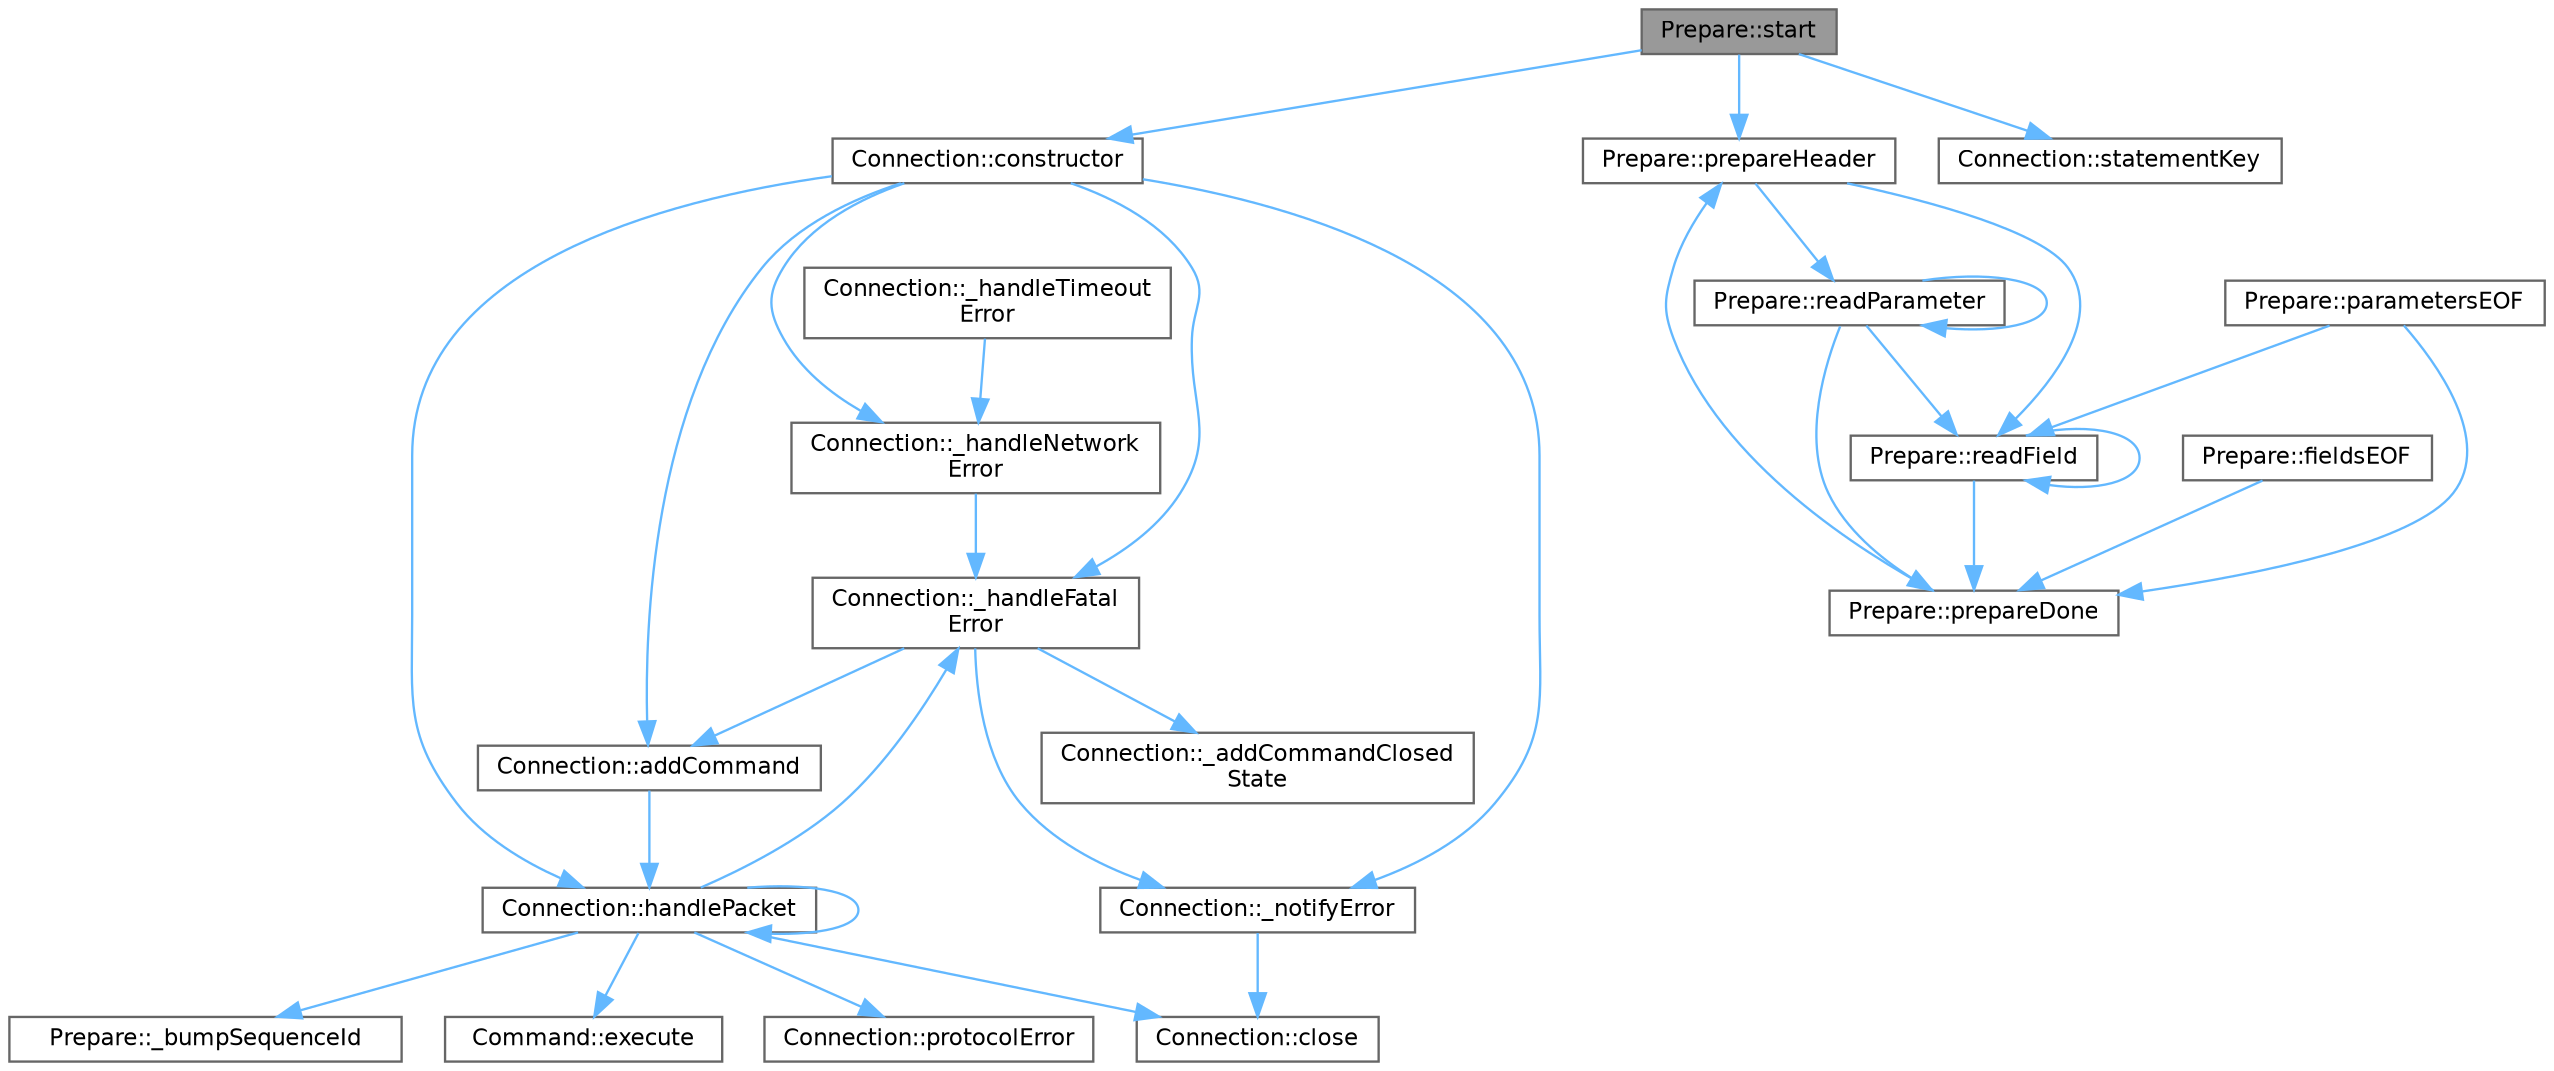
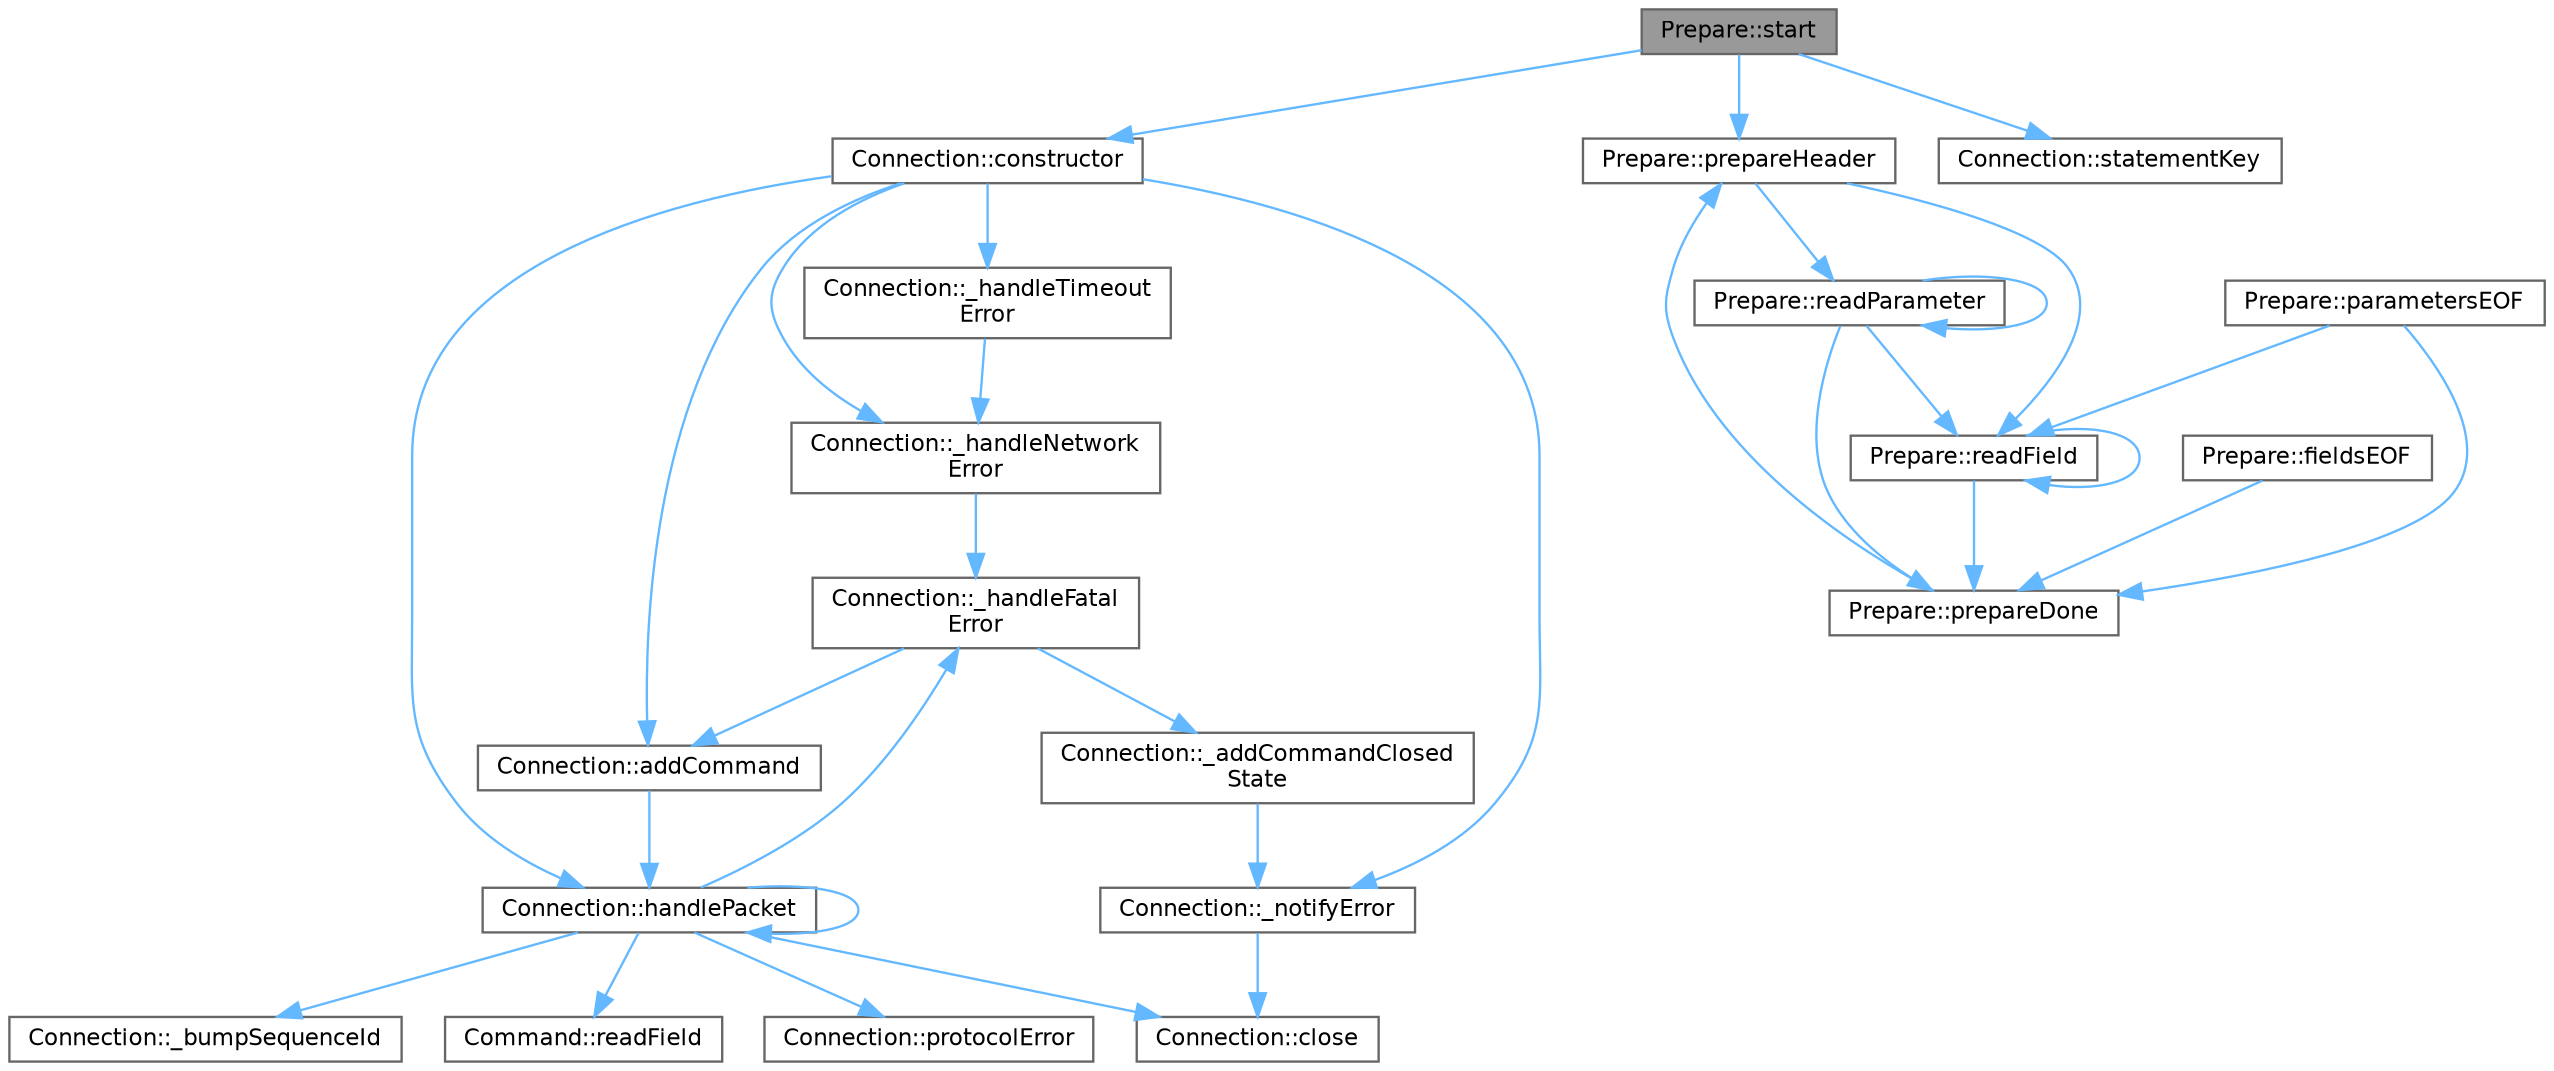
edge "Connection::constructor" -> "Connection::_handleFatal Error": now "Connection::constructor" -> "Connection::_handleTimeout Error"
edge "Connection::_handleFatal Error" -> "Connection::_notifyError": now "Connection::_addCommandClosed State" -> "Connection::_notifyError"
node "Prepare::_bumpSequenceId": label "Prepare::_bumpSequenceId" -> "Connection::_bumpSequenceId"
node "Command::execute": label "Command::execute" -> "Command::readField"
